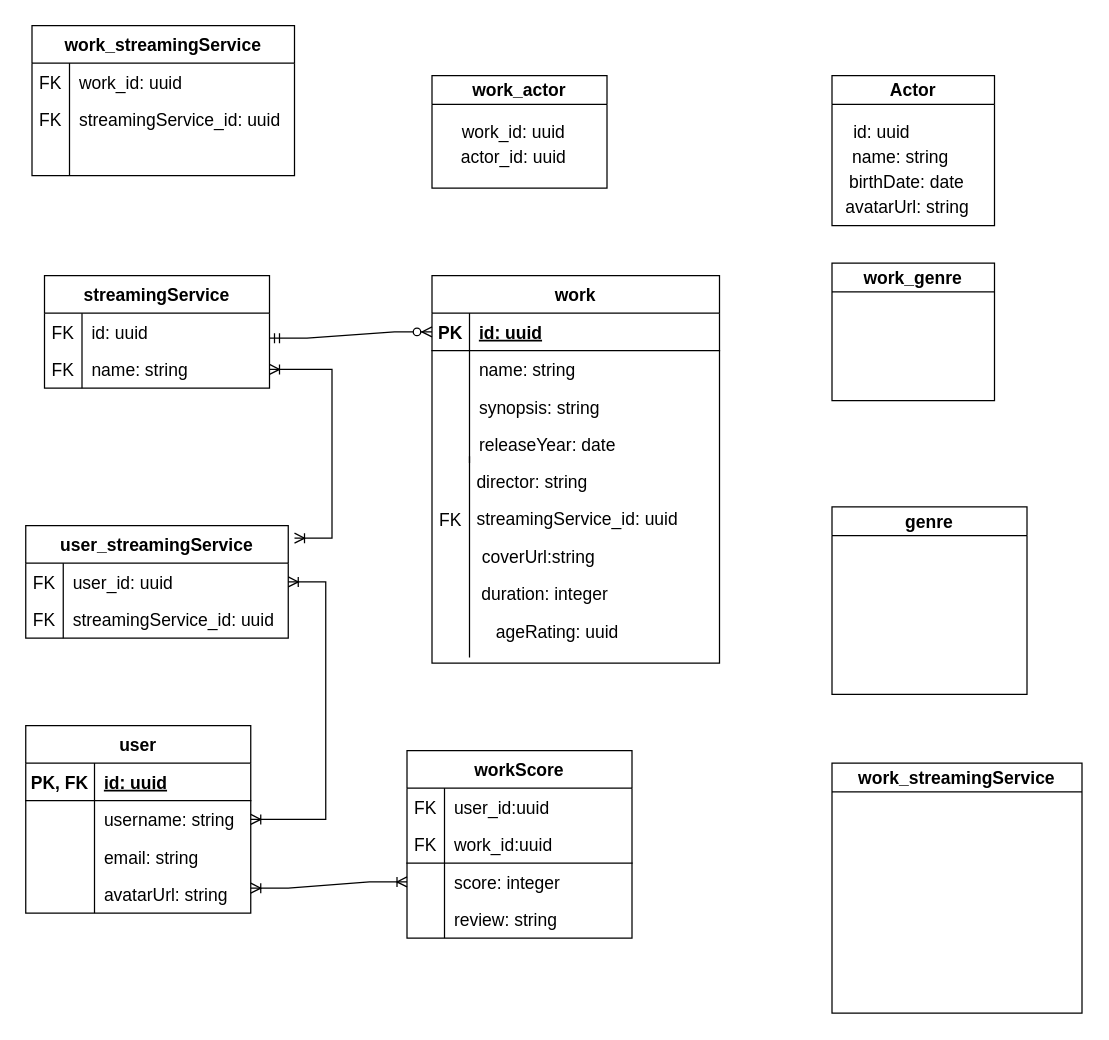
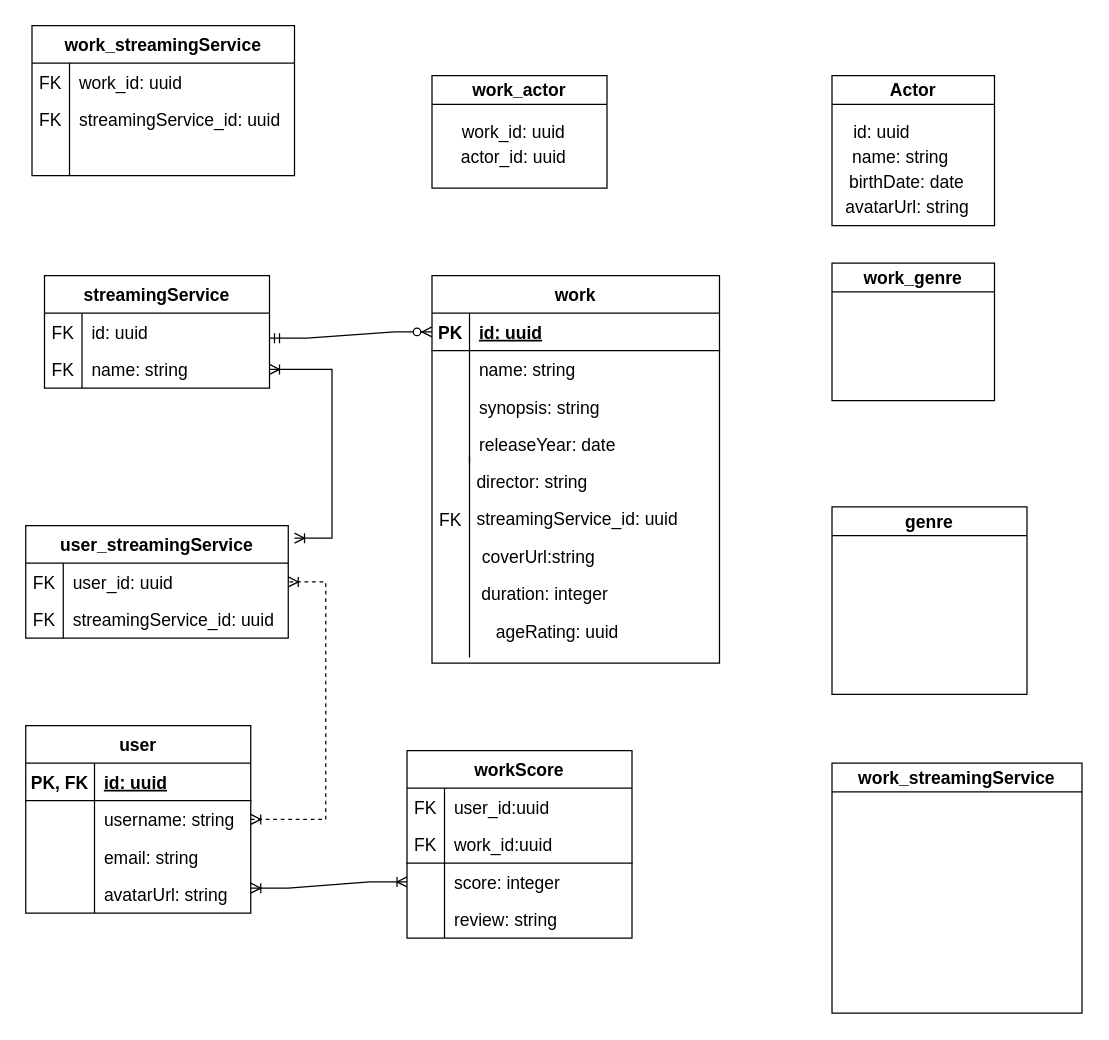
edge "user_streamingService" -- "user": style solid -> dashed
